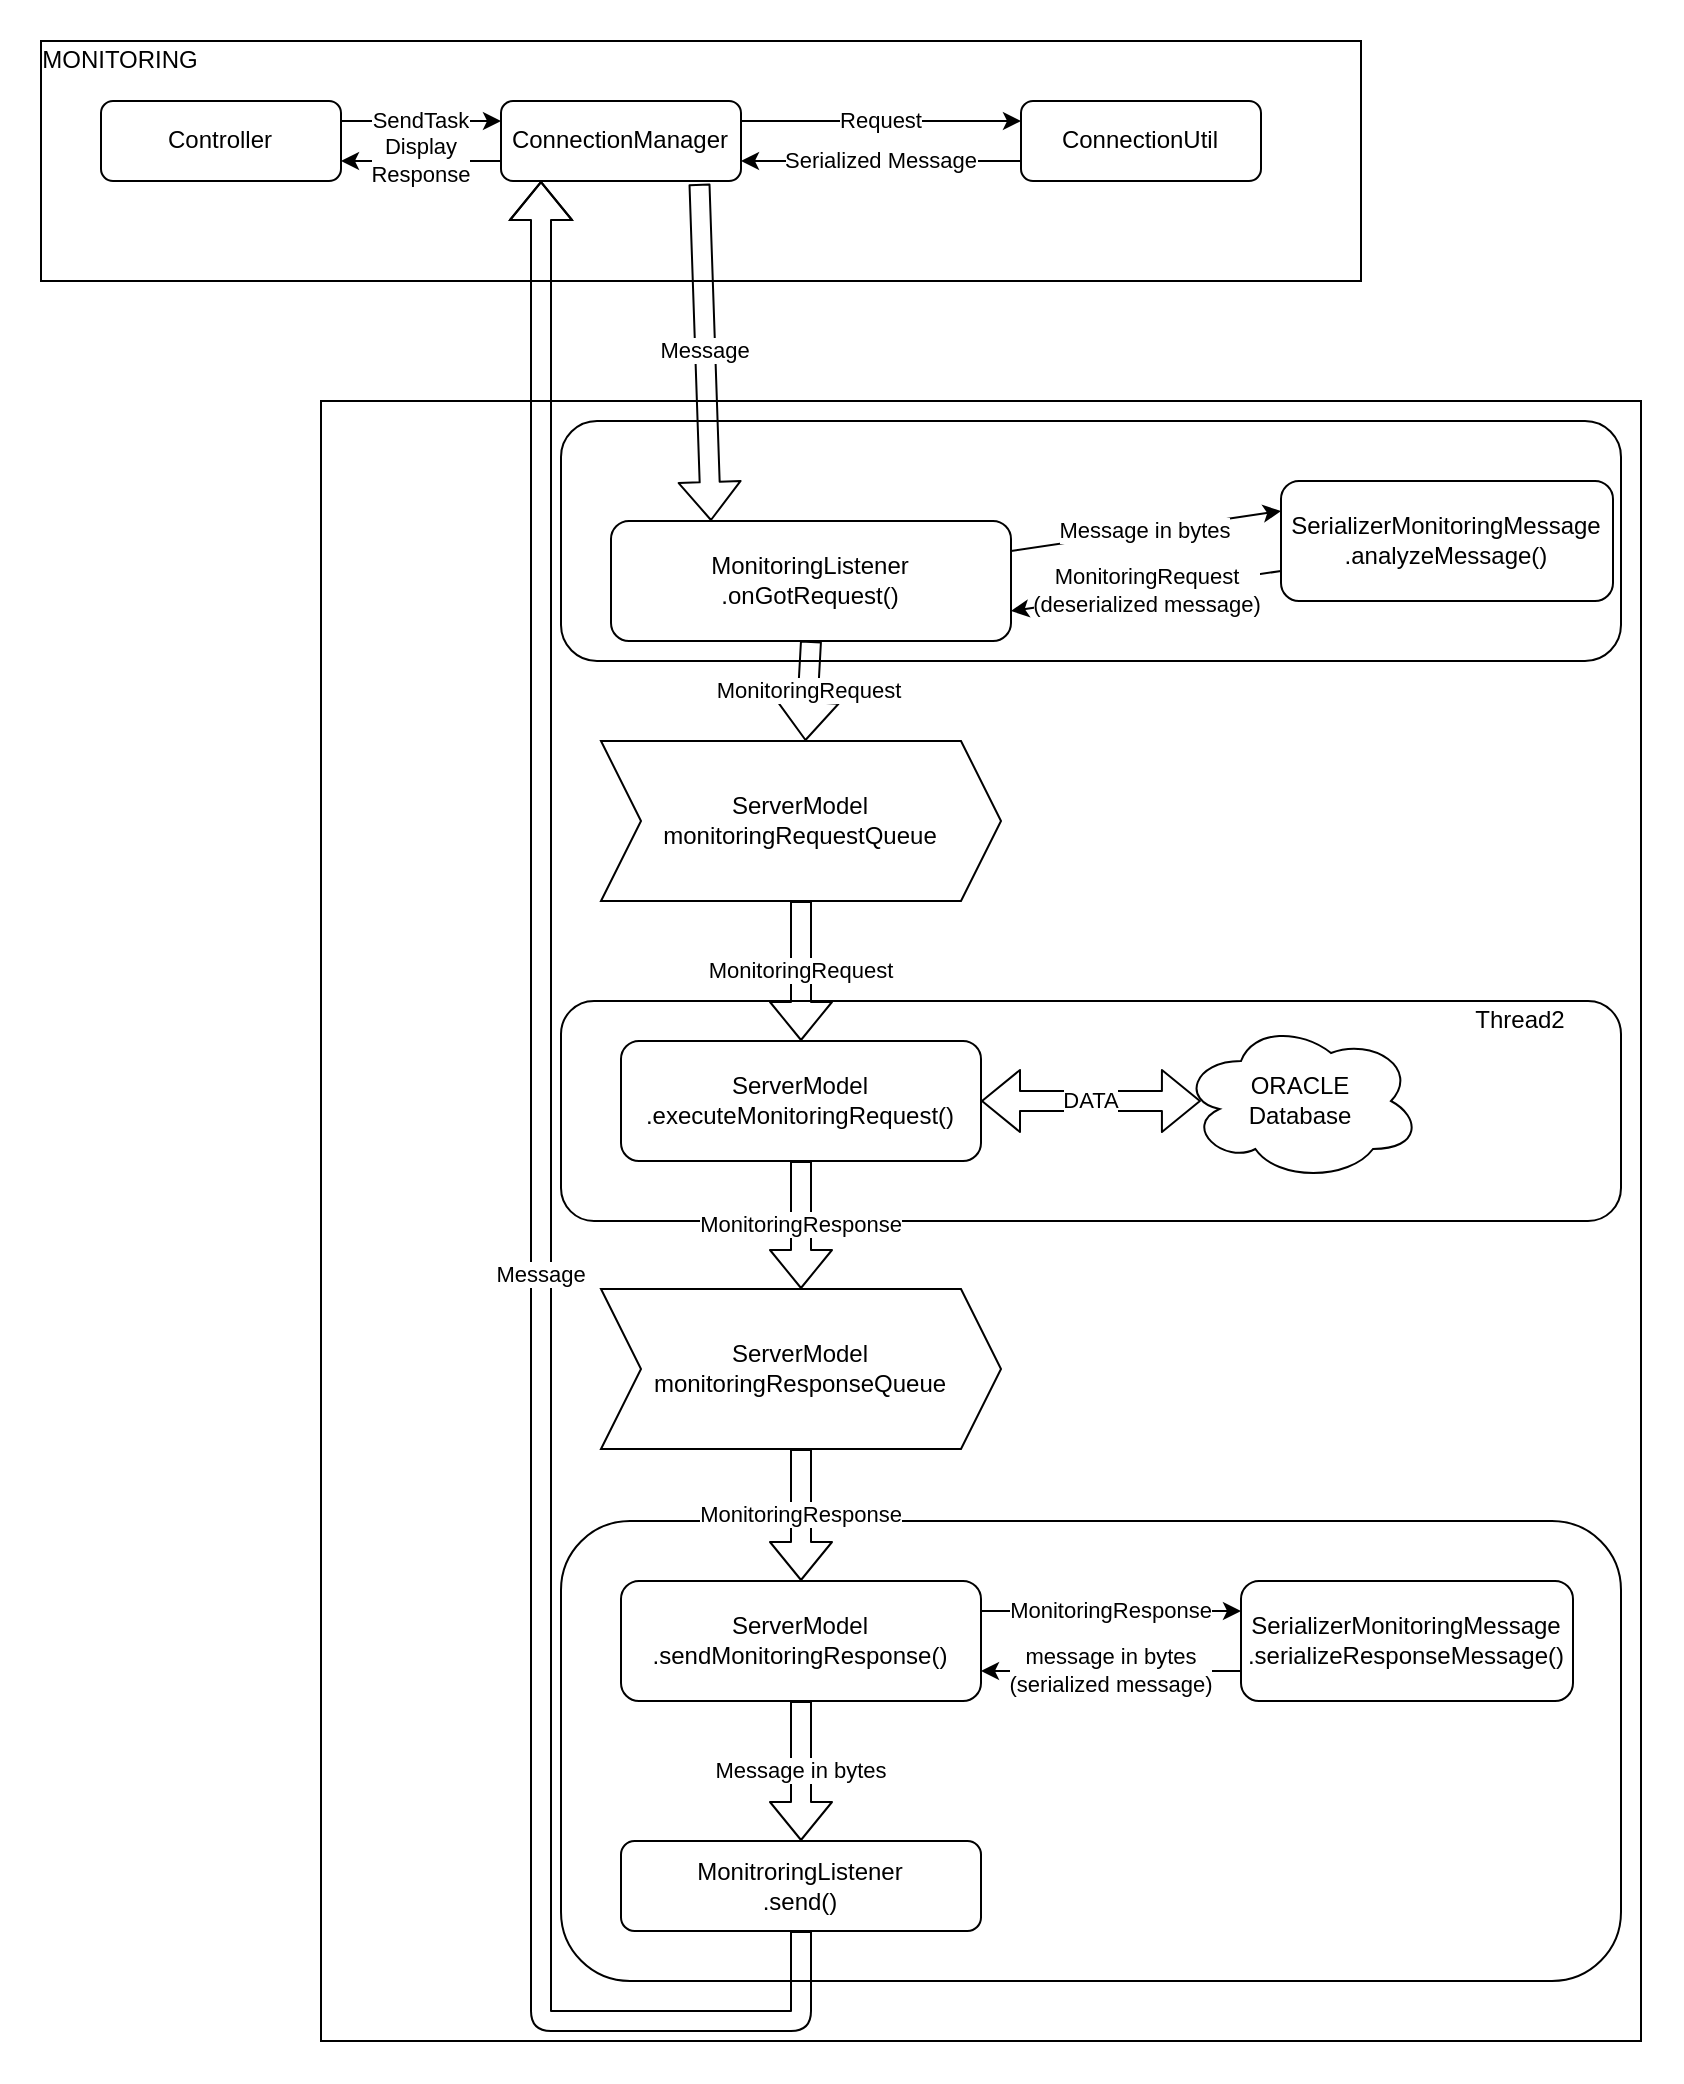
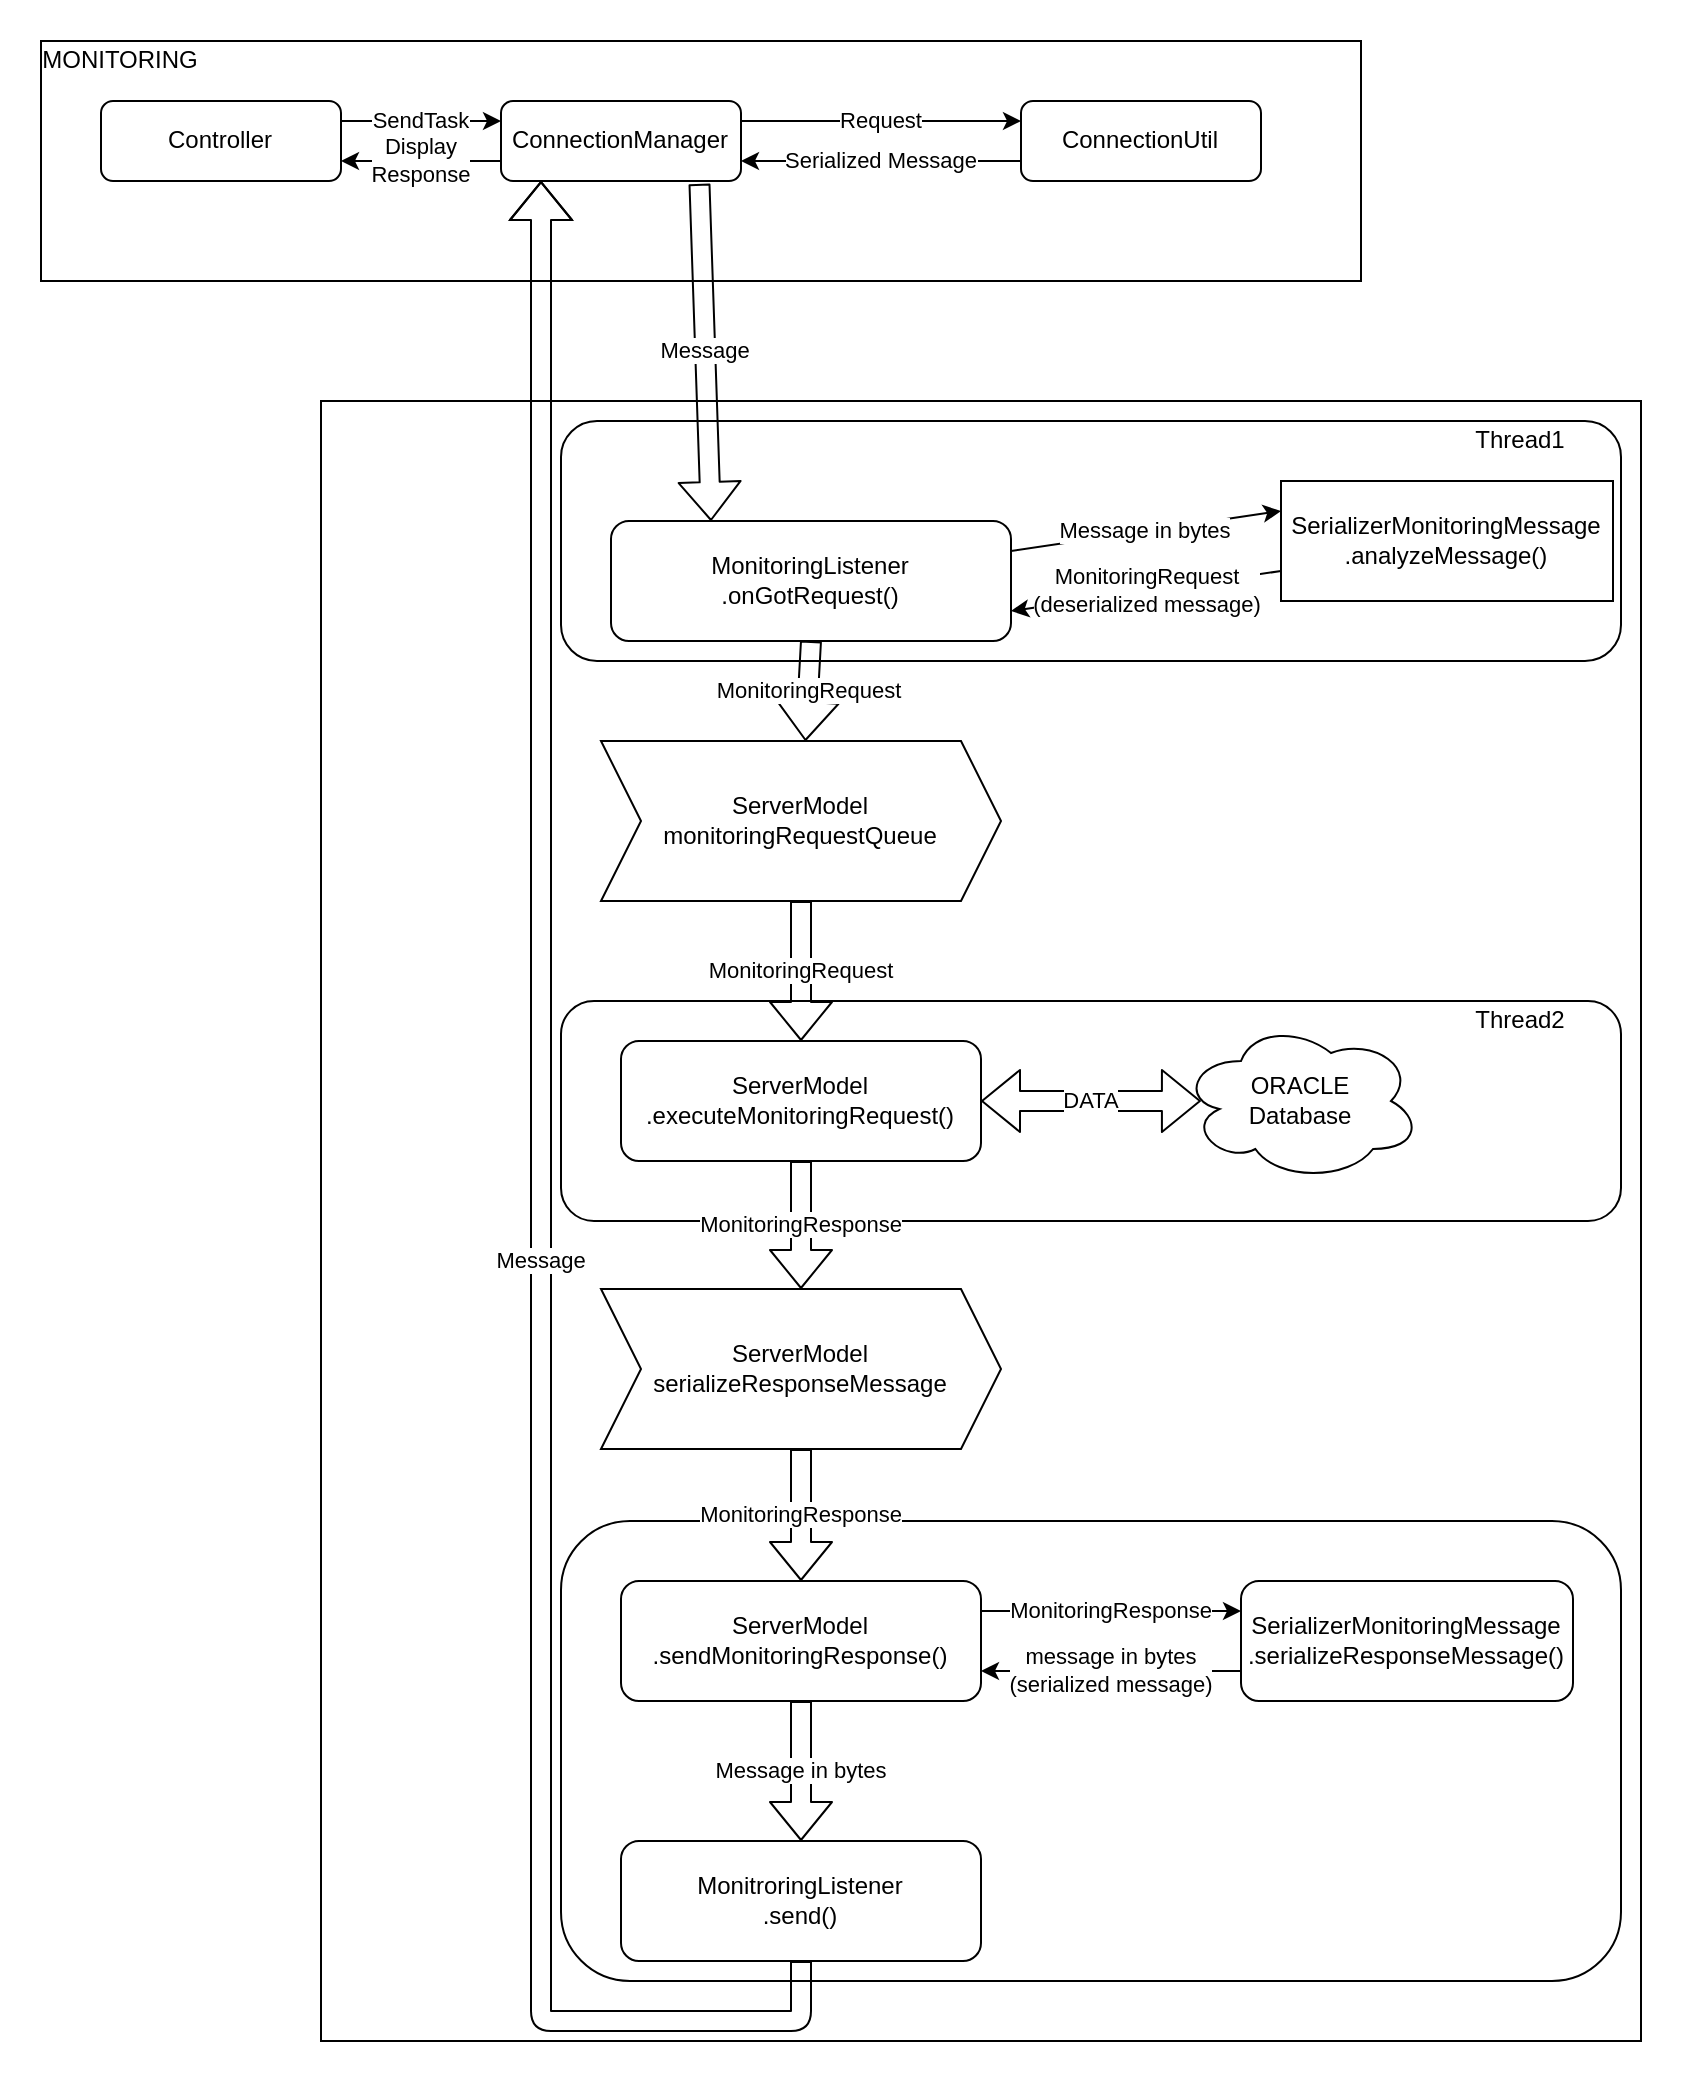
node "Thread1": added
node "SerializerMonitoringMessage .analyzeMessage()": shape rounded rectangle -> rectangle
node "ServerModel monitoringResponseQueue": label "ServerModel monitoringResponseQueue" -> "ServerModel serializeResponseMessage"
node "MonitroringListener .send()": size 360x90 -> 360x120
